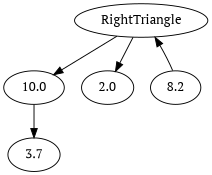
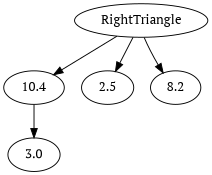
edge "8.2" -> "RightTriangle": reversed
node "10.0": label "10.0" -> "10.4"
node "2.0": label "2.0" -> "2.5"
node "3.7": label "3.7" -> "3.0"
